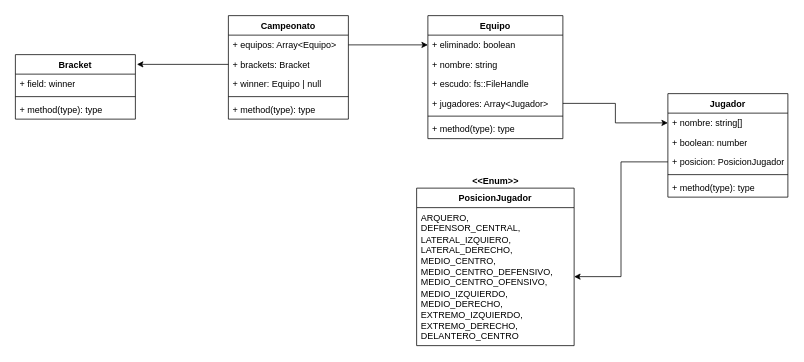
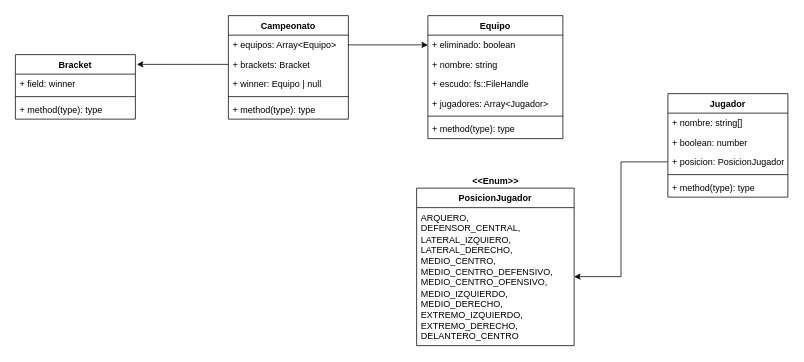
edge "+ jugadores: Array<Jugador>" -> "+ nombre: string[]": removed
